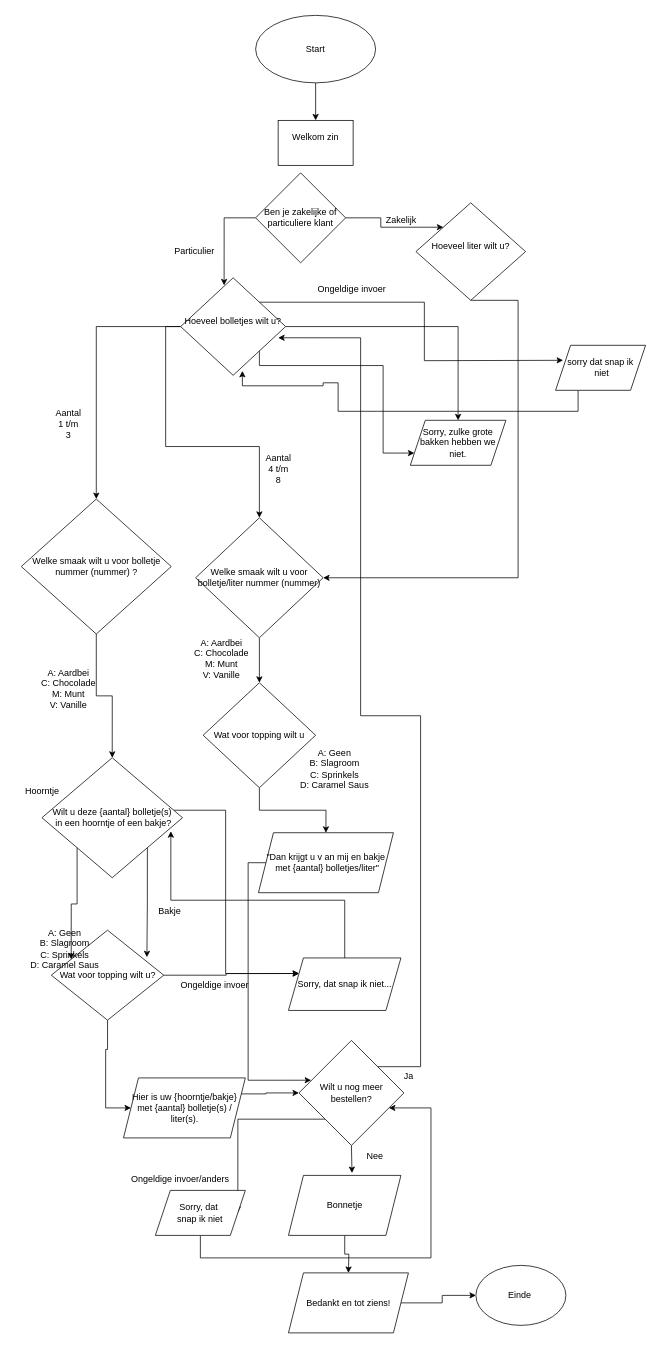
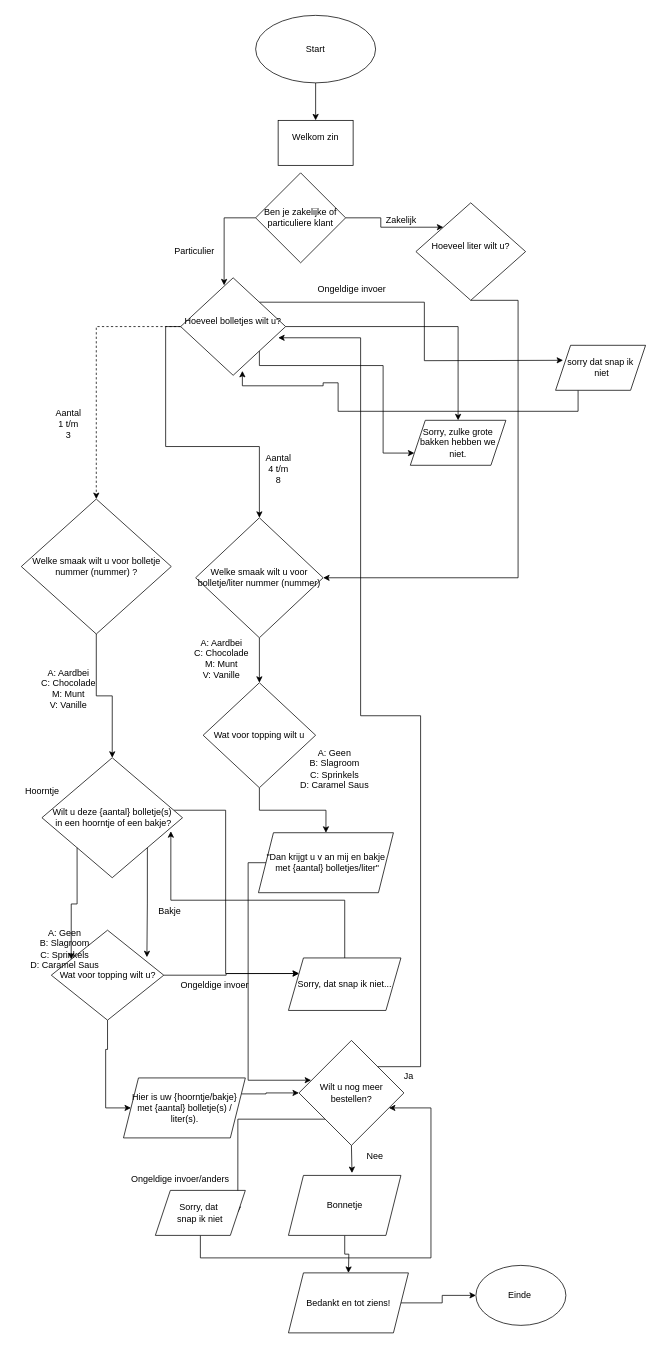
edge "Hoeveel bolletjes wilt u?" -> "Welke smaak wilt u voor bolletje nummer (nummer) ?": style solid -> dashed
